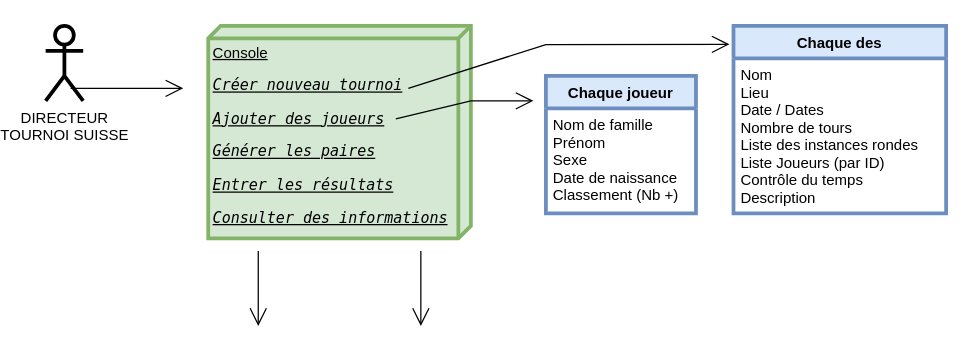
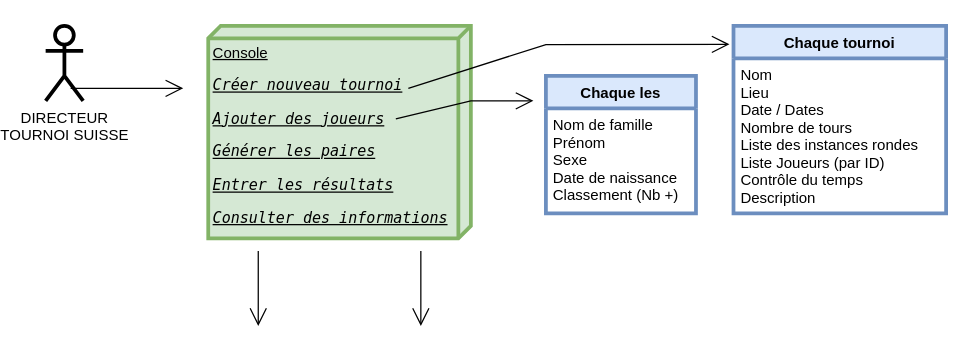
node "Chaque des": label "Chaque des" -> "Chaque tournoi"
node "Chaque joueur": label "Chaque joueur" -> "Chaque les"
